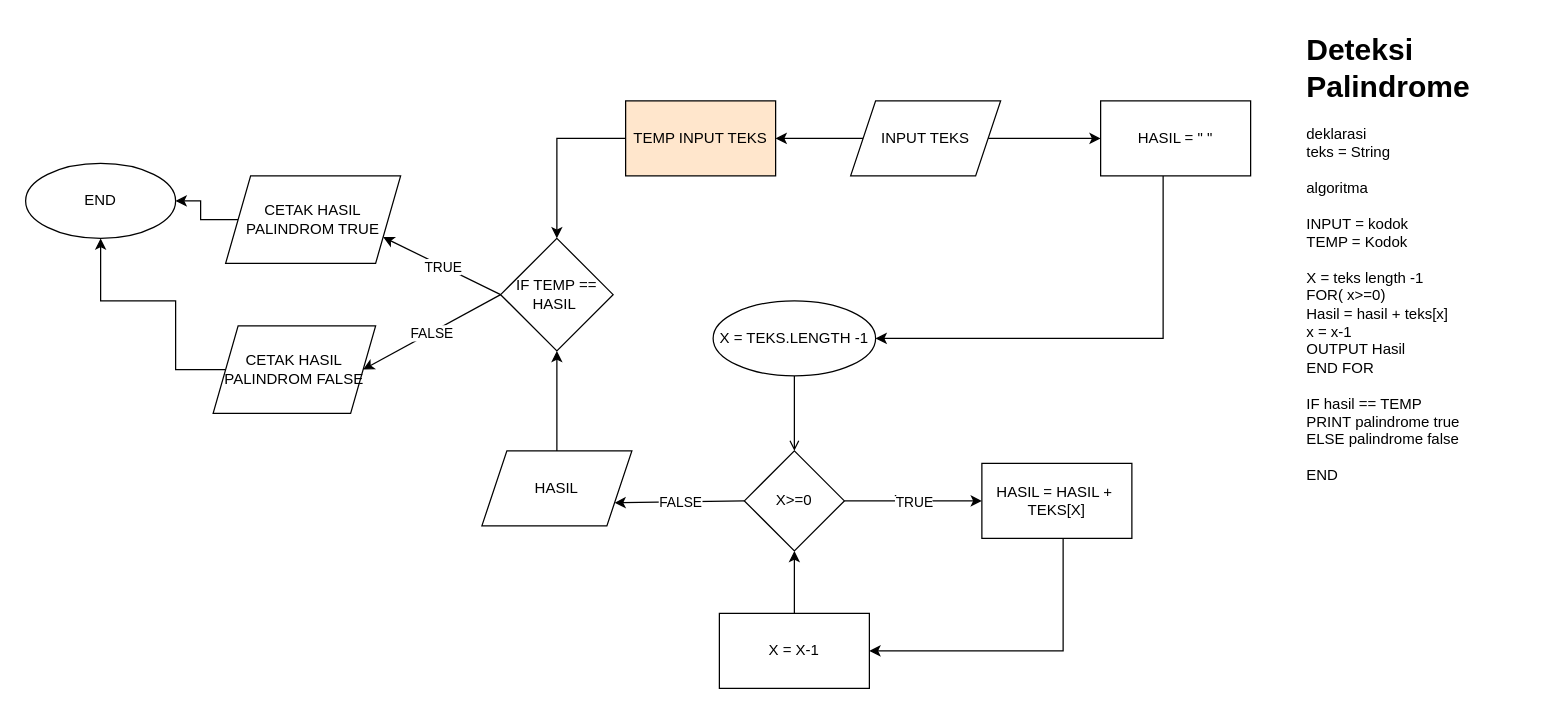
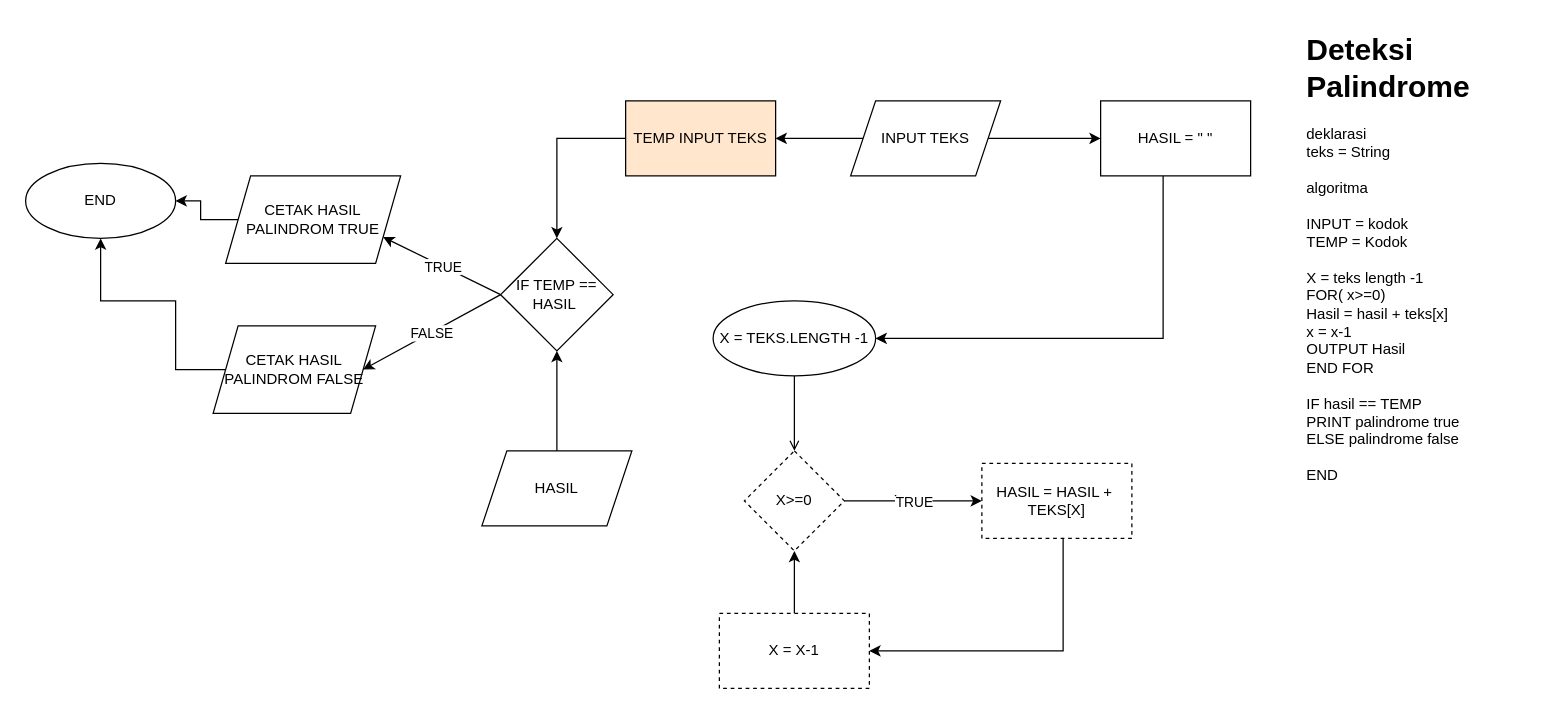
node "X>=0": style solid -> dashed
node "HASIL = HASIL + TEKS[X]": style solid -> dashed
edge "X>=0" -> "HASIL": removed, label "FALSE"
node "X = X-1": style solid -> dashed
